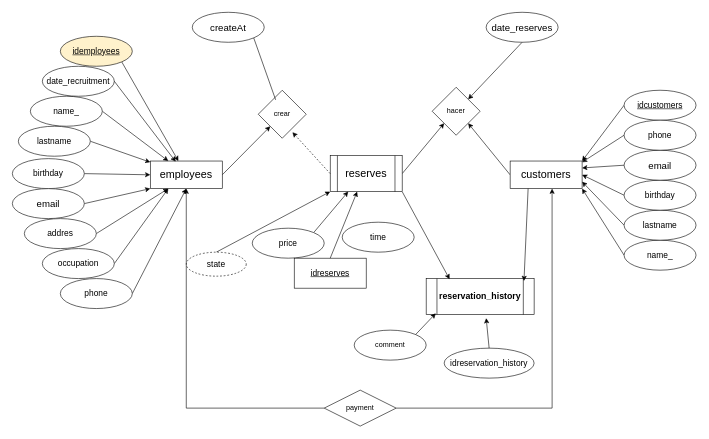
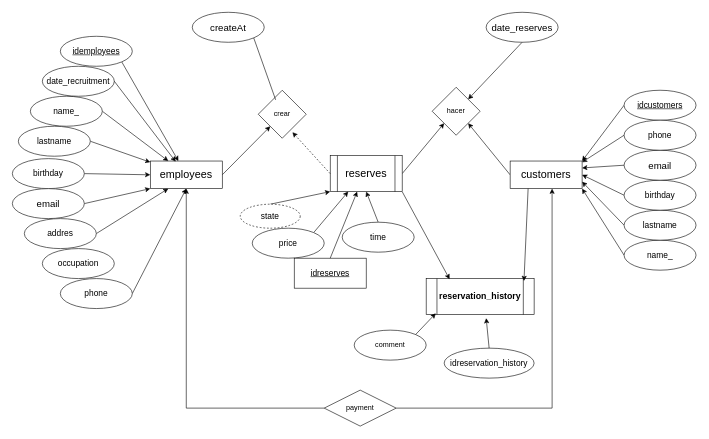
node "idemployees": fillcolor #fff2cc -> #ffffff
edge "time" -> "reserves": added
edge "occupation" -> "employees": removed
node "state": moved (216, 264) -> (270, 216)
